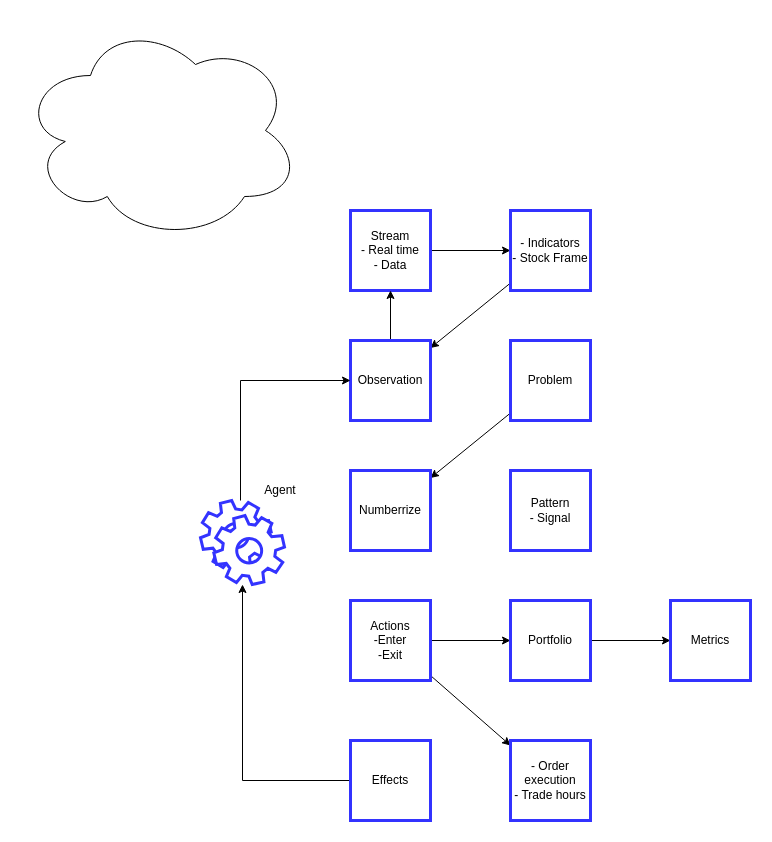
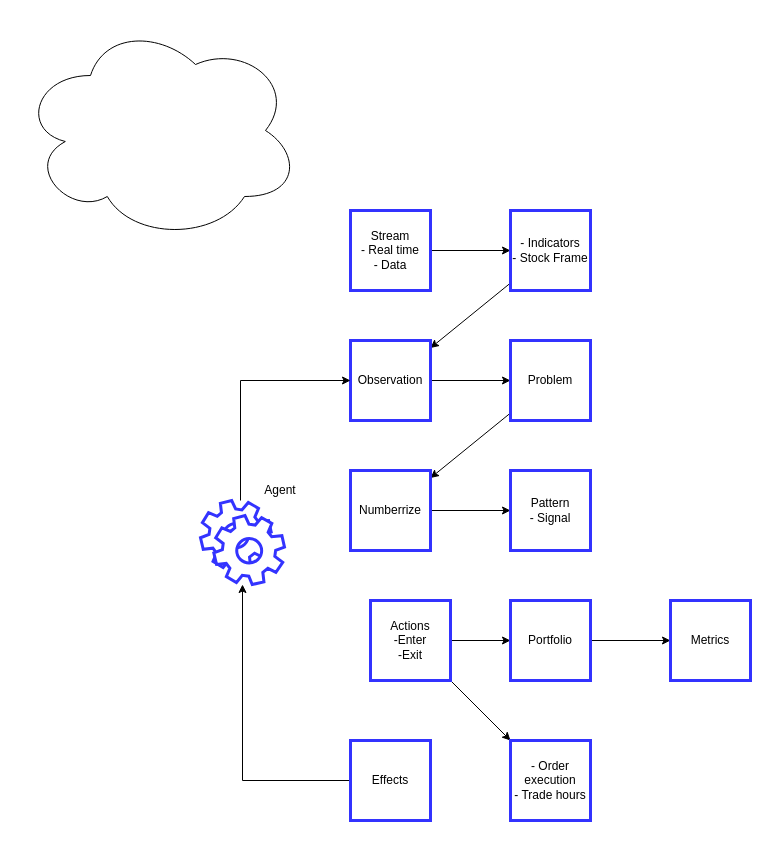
edge "Observation" -> "Stream - Real time - Data": now "Observation" -> "Problem"
edge "Numberrize" -> "Pattern - Signal": added
node "Actions -Enter -Exit": moved (391, 641) -> (411, 641)
